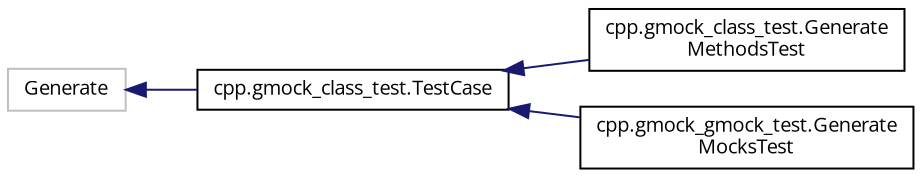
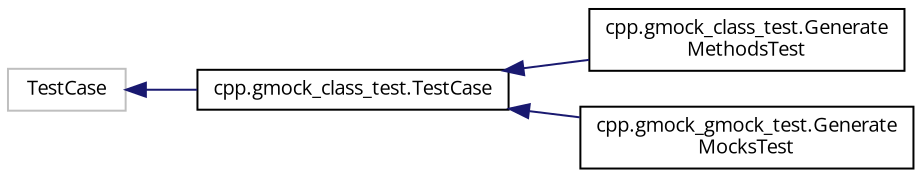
node "Generate": label "Generate" -> "TestCase"
